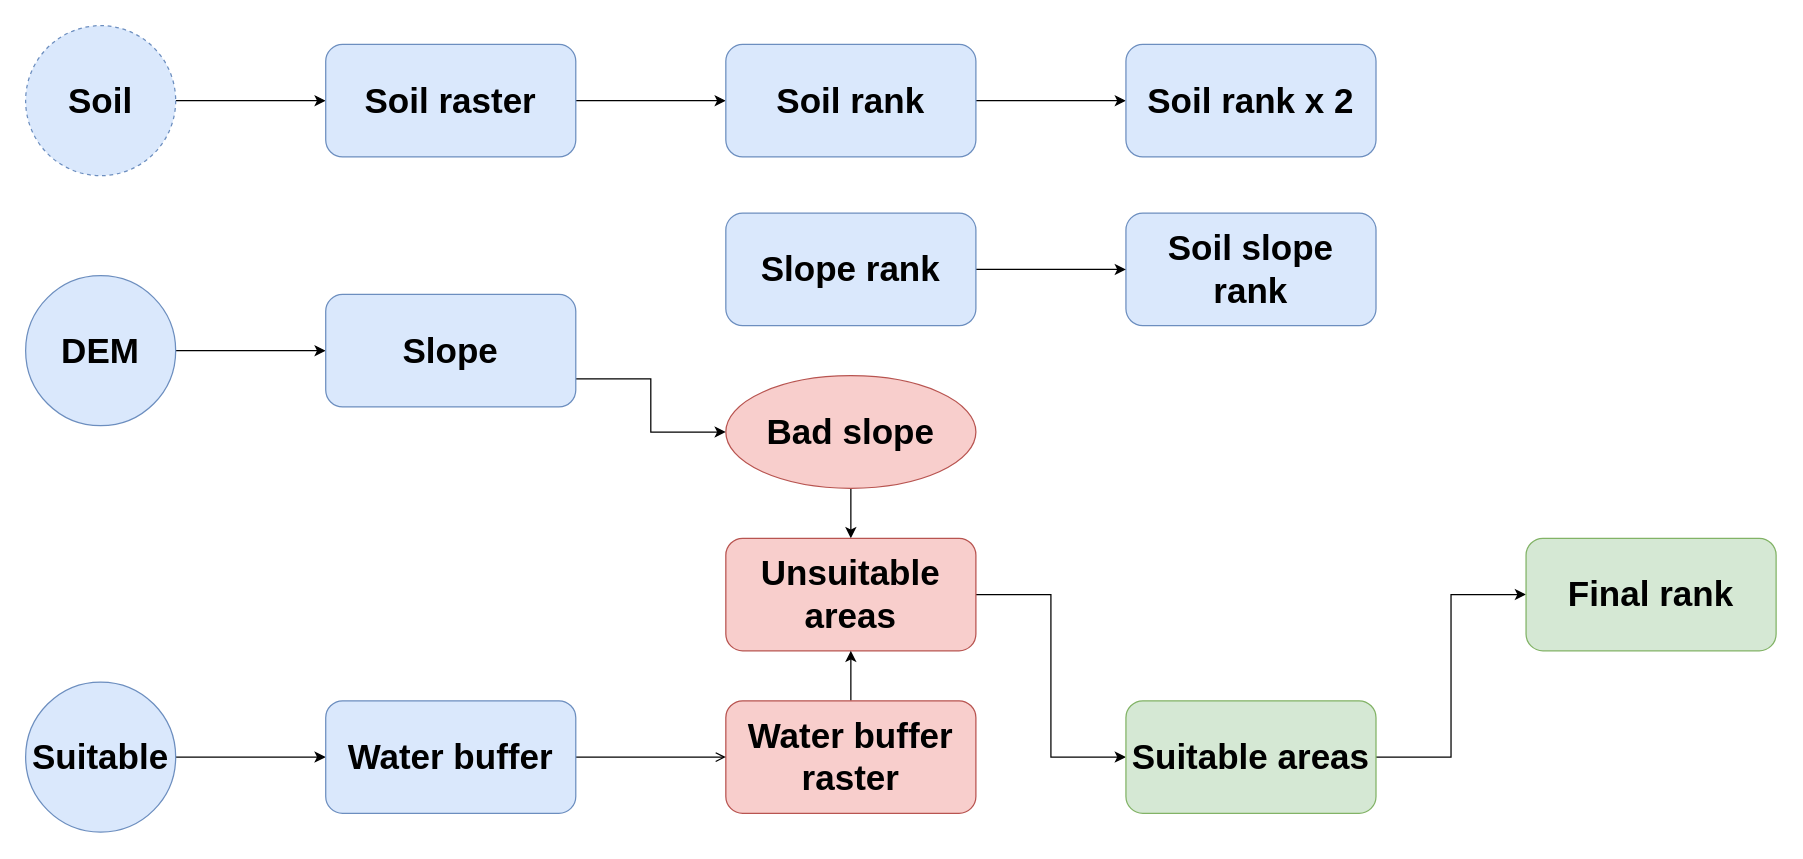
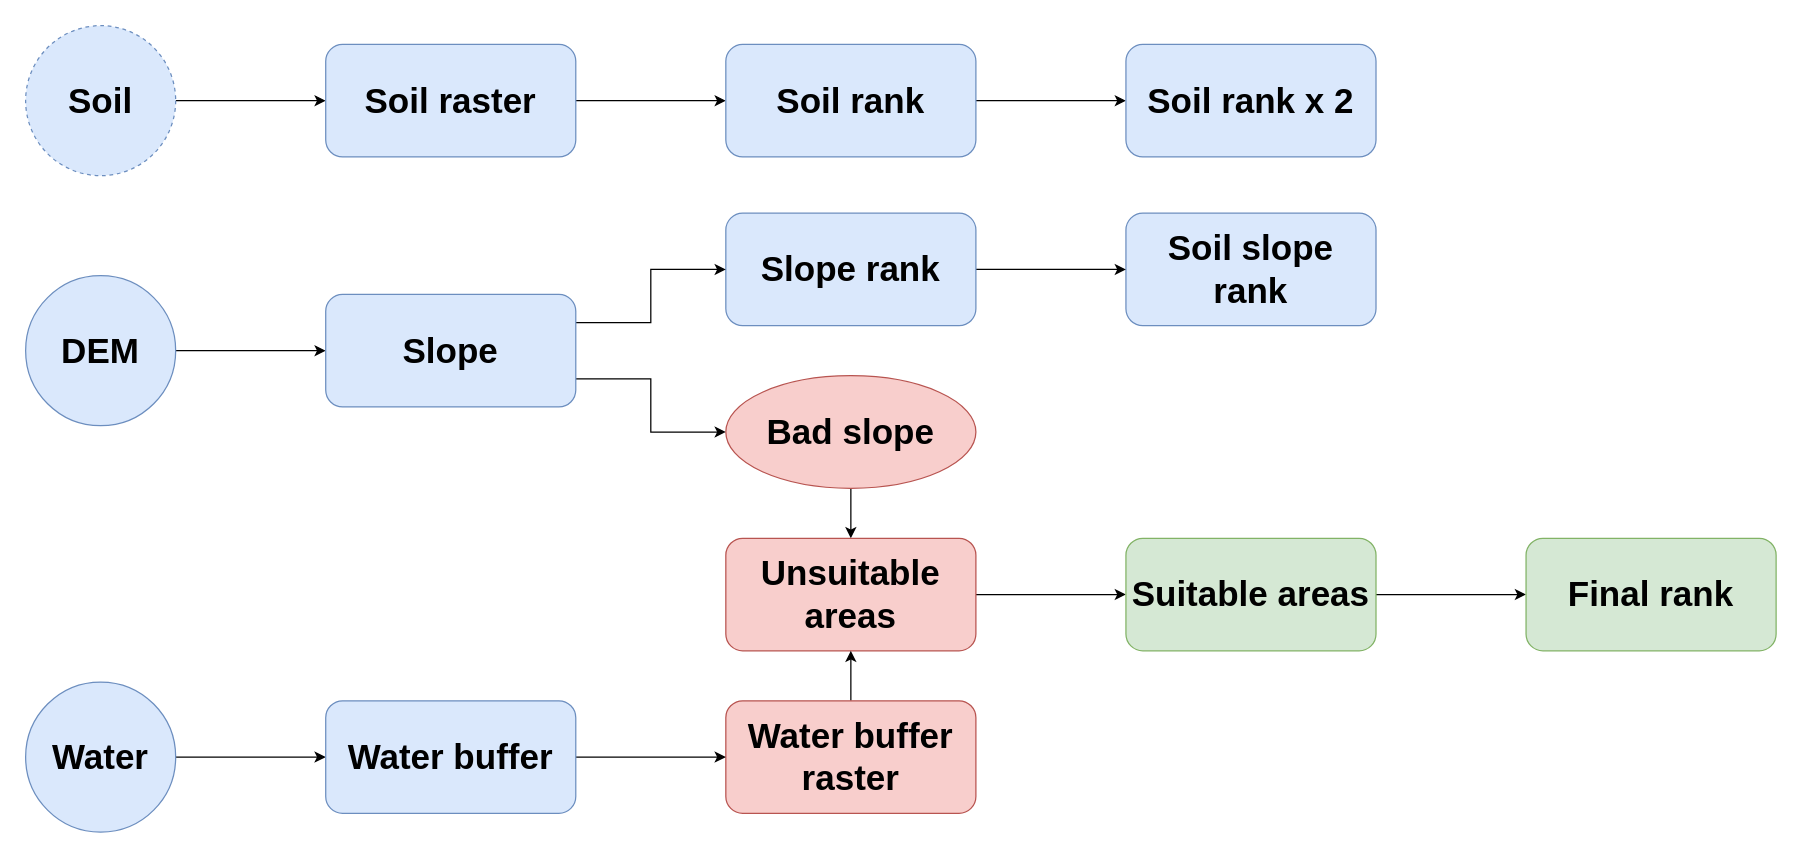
edge "Slope" -> "Slope rank": added
node "Suitable": label "Suitable" -> "Water"
edge "Water buffer" -> "Water buffer raster": arrowhead open -> classic
node "Suitable areas": moved (1251, 757) -> (1251, 594)
